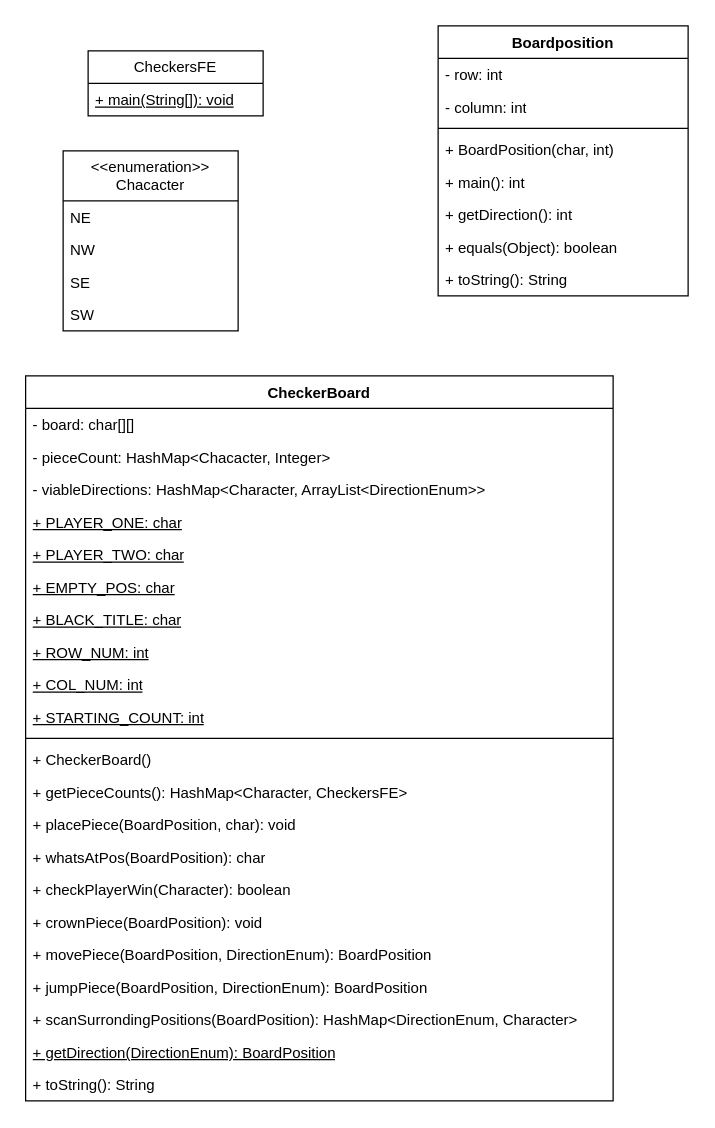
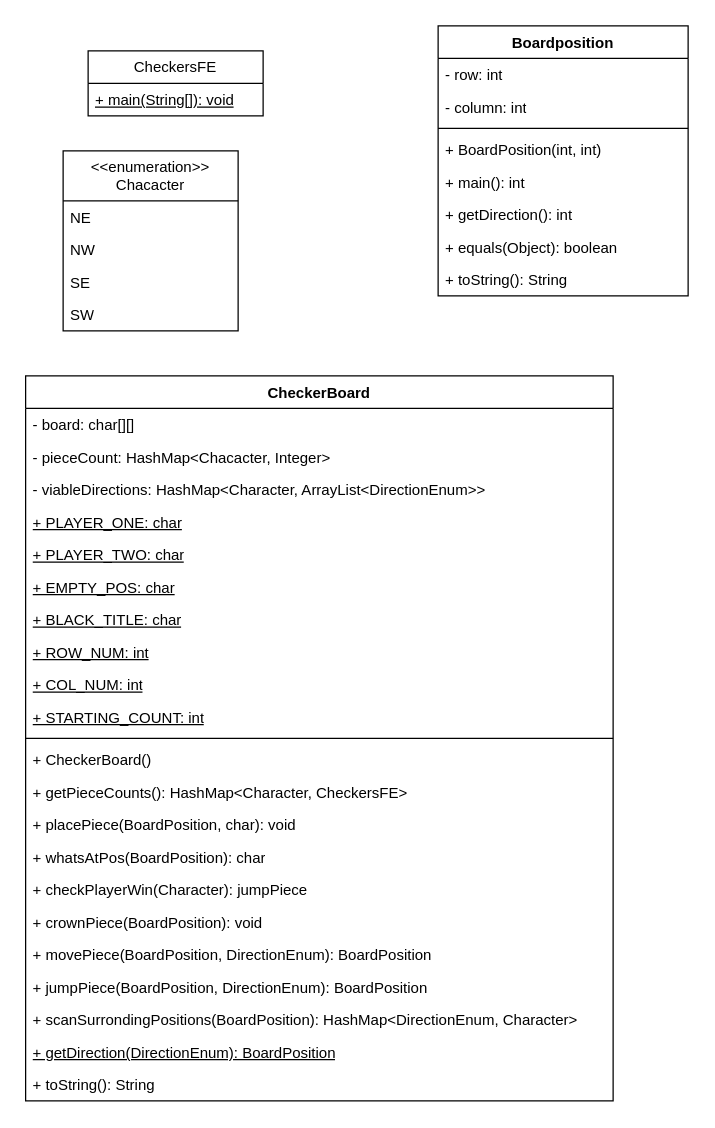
node "+ BoardPosition(char, int)": label "+ BoardPosition(char, int)" -> "+ BoardPosition(int, int)"
node "+ checkPlayerWin(Character): boolean": label "+ checkPlayerWin(Character): boolean" -> "+ checkPlayerWin(Character): jumpPiece"
